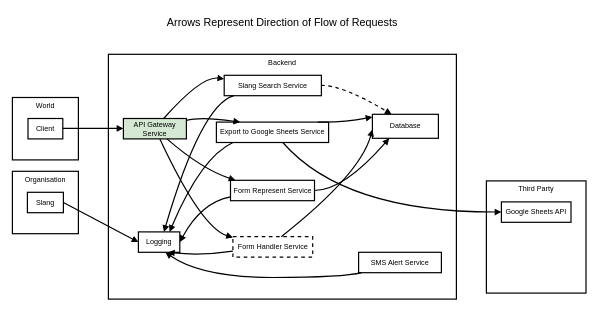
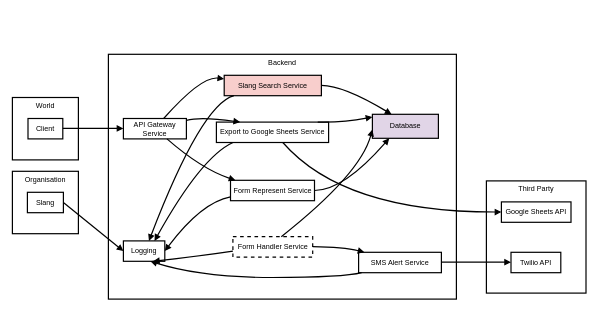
node "Arrows Represent Direction of Flow of Requests": removed
node "Slang Search Service": fillcolor #ffffff -> #f8cecc
edge "Slang Search Service" -> "Database": style dashed -> solid
node "Database": fillcolor #ffffff -> #e1d5e7
node "API Gateway Service": fillcolor #d5e8d4 -> #ffffff
edge "API Gateway Service" -> "Form Handler Service": removed
node "Logging": moved (159, 242) -> (144, 251)
edge "Form Handler Service" -> "SMS Alert Service": added
edge "SMS Alert Service" -> "Twilio API": added
node "Twilio API": added
